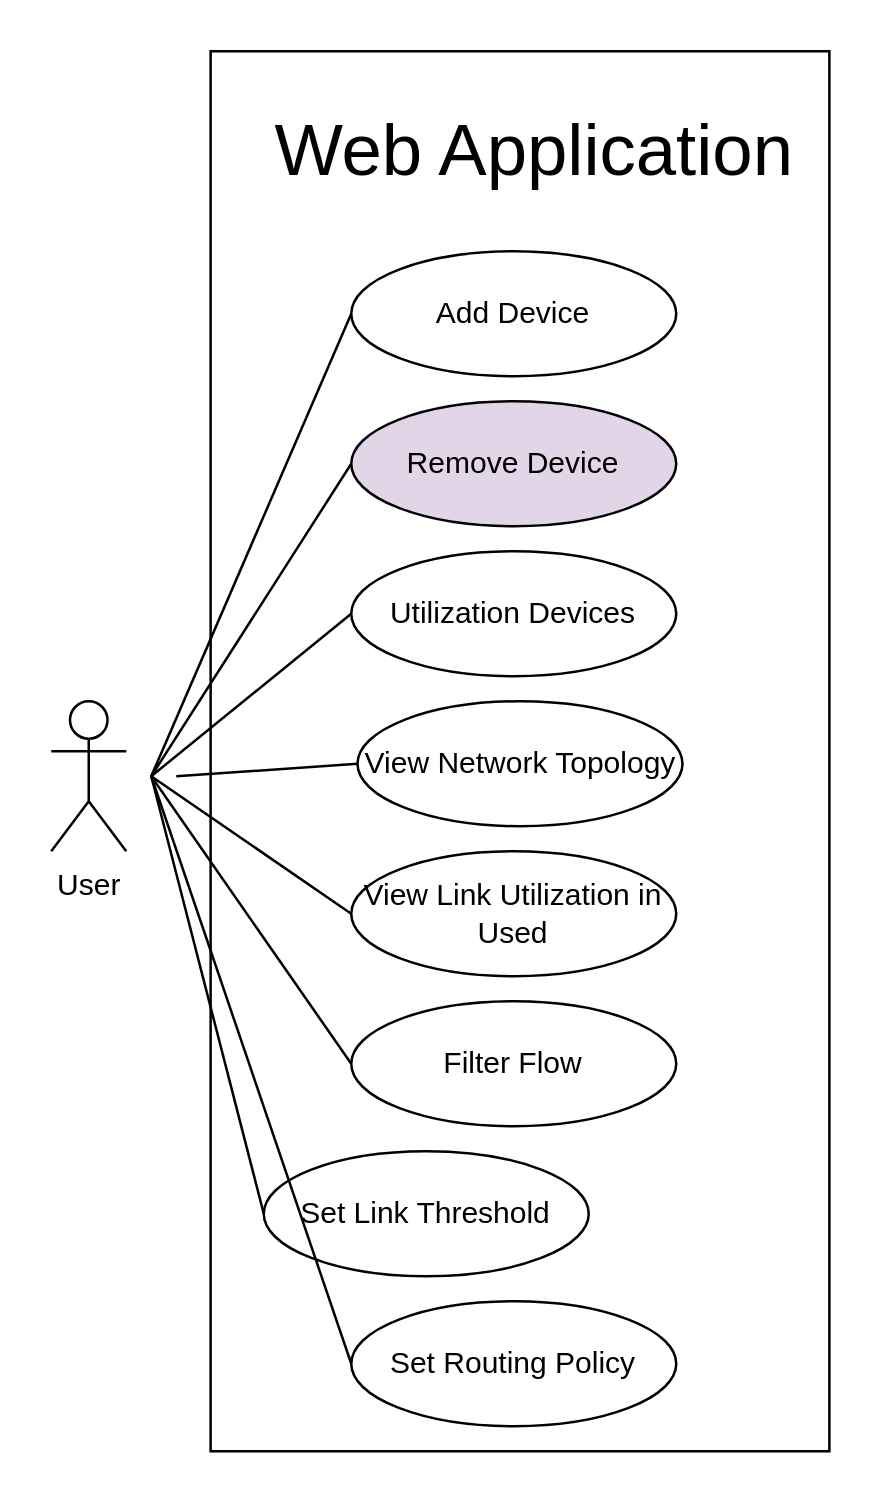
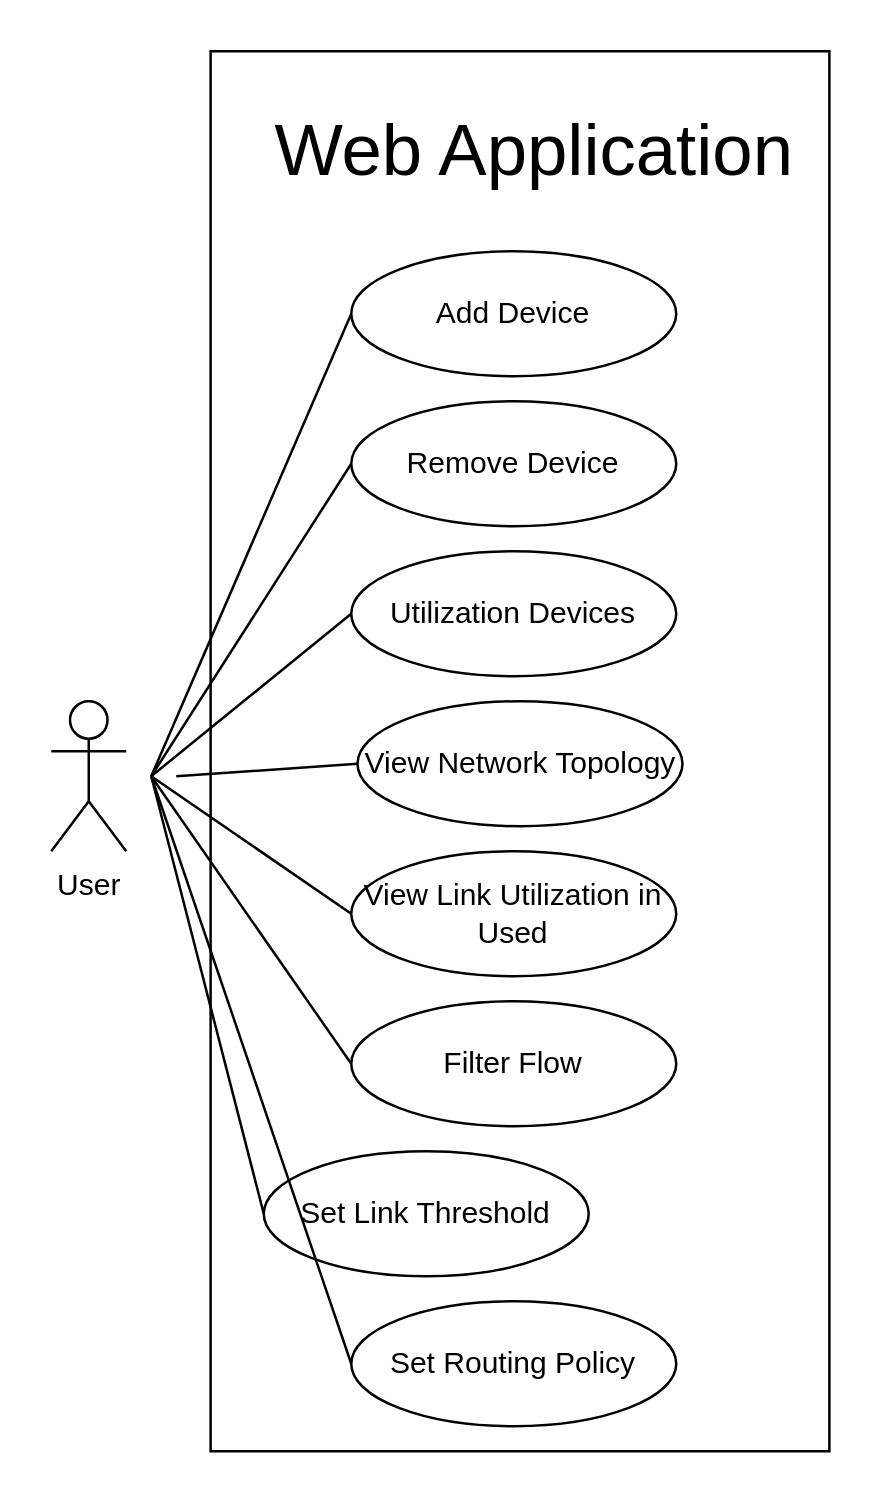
node "Remove Device": fillcolor #e1d5e7 -> #ffffff
